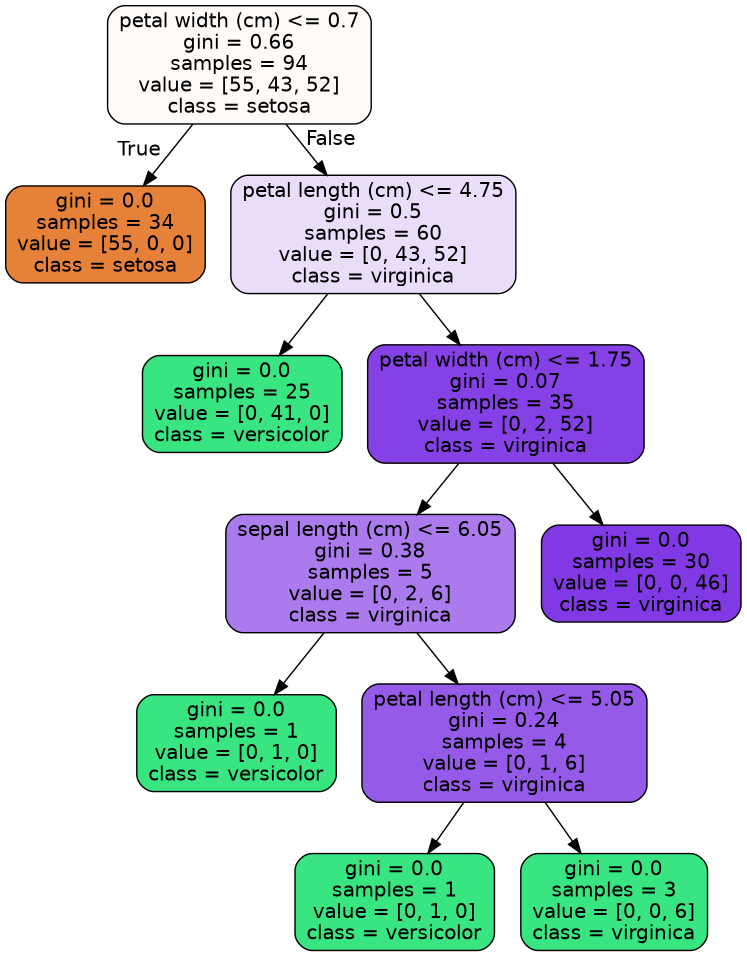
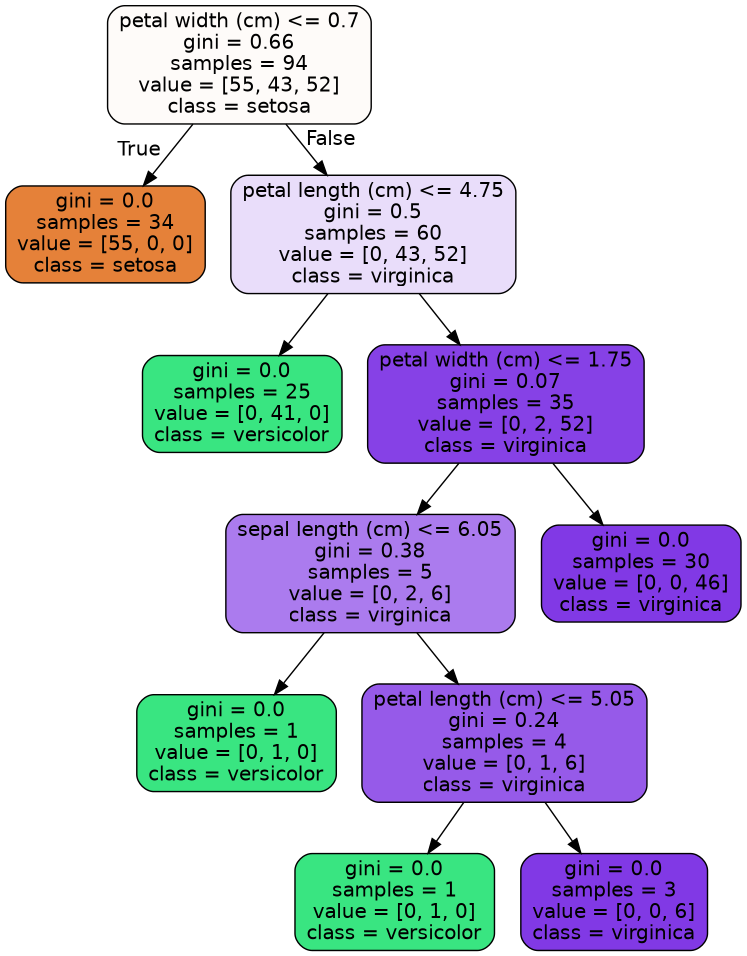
node "gini = 0.0 samples = 3 value = [0, 0, 6] class = virginica": fillcolor #39e581 -> #8139e5
